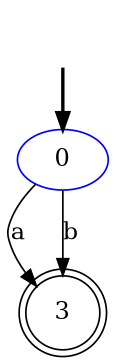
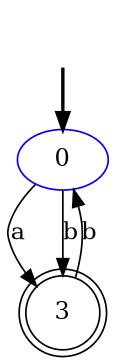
edge "3" -> "0": added, label "b"
